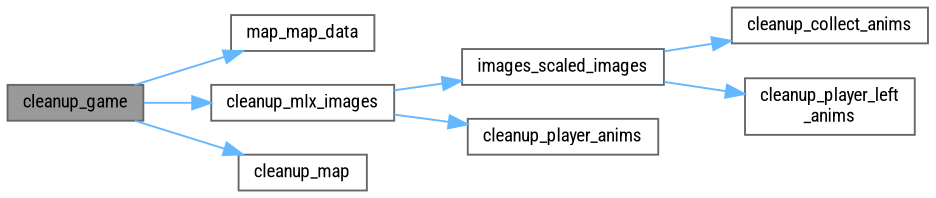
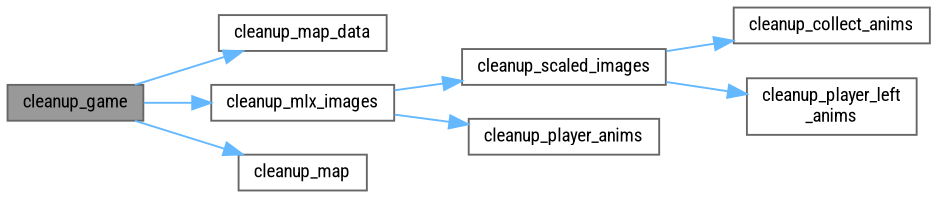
node "map_map_data": label "map_map_data" -> "cleanup_map_data"
node "images_scaled_images": label "images_scaled_images" -> "cleanup_scaled_images"
